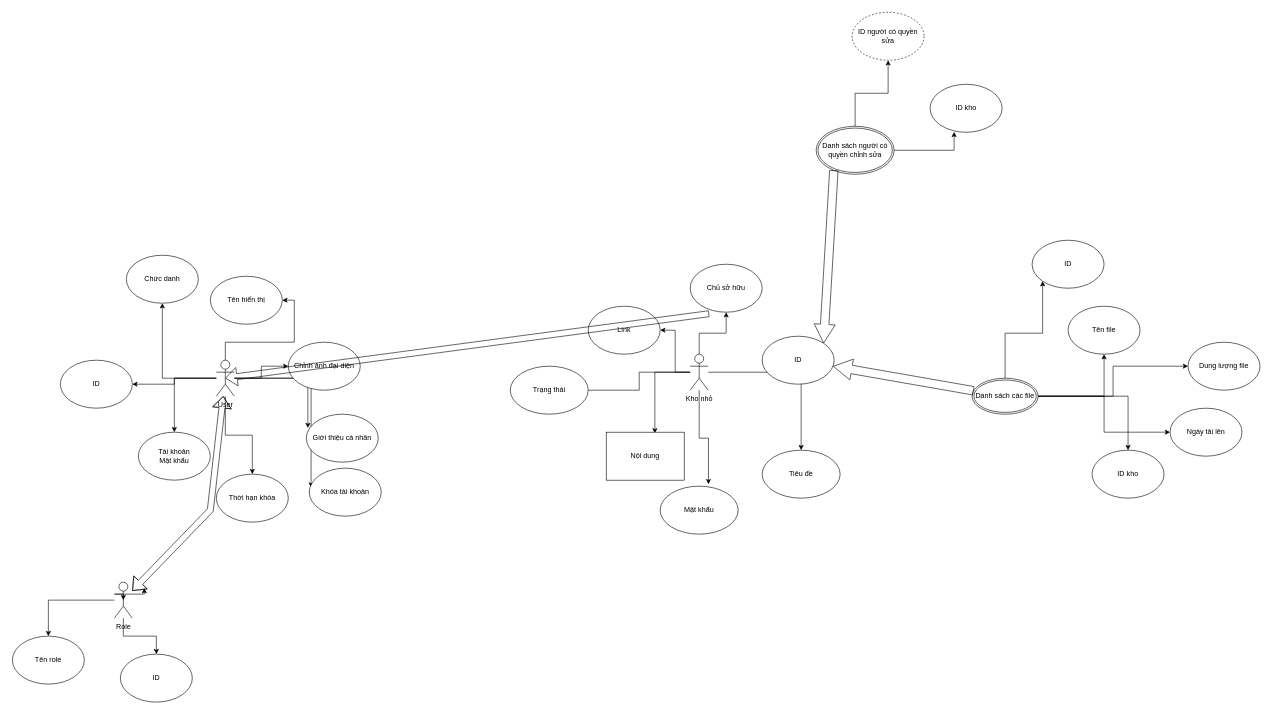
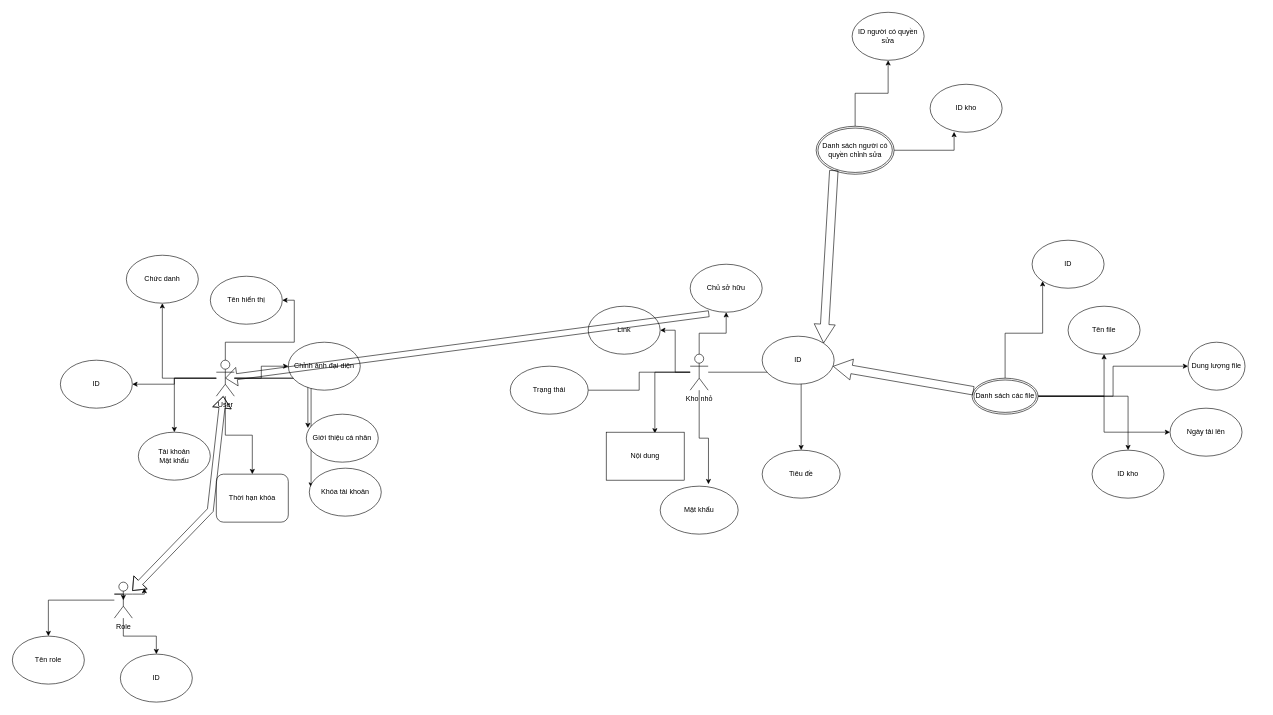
node "ID người có quyền sửa": style dashed -> solid
node "Dung lượng file": size 72x48 -> 57x48
node "Thời hạn khóa": shape ellipse -> rounded rectangle
